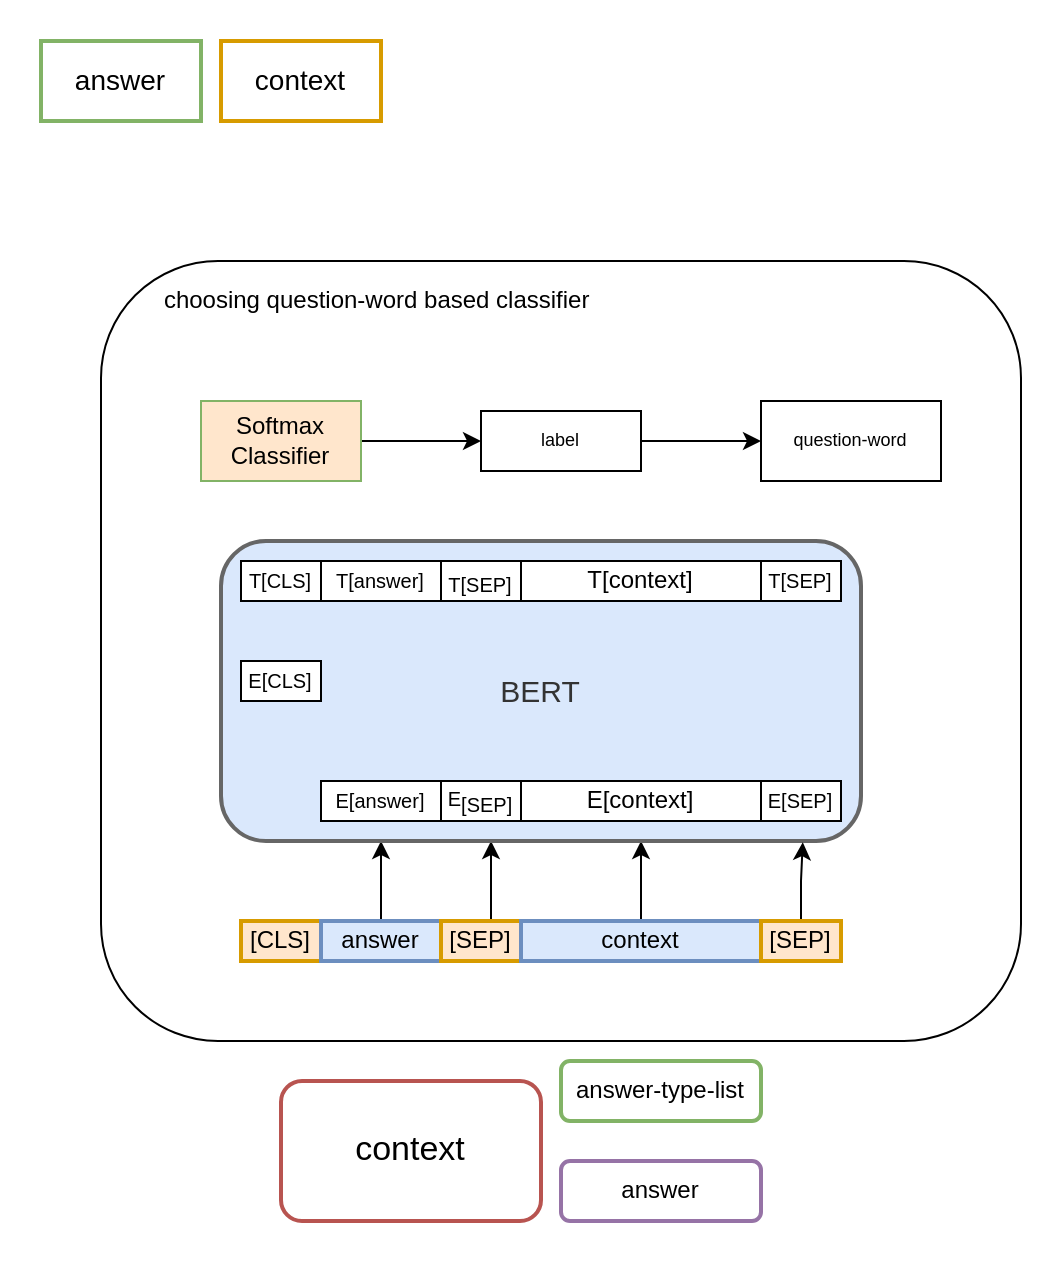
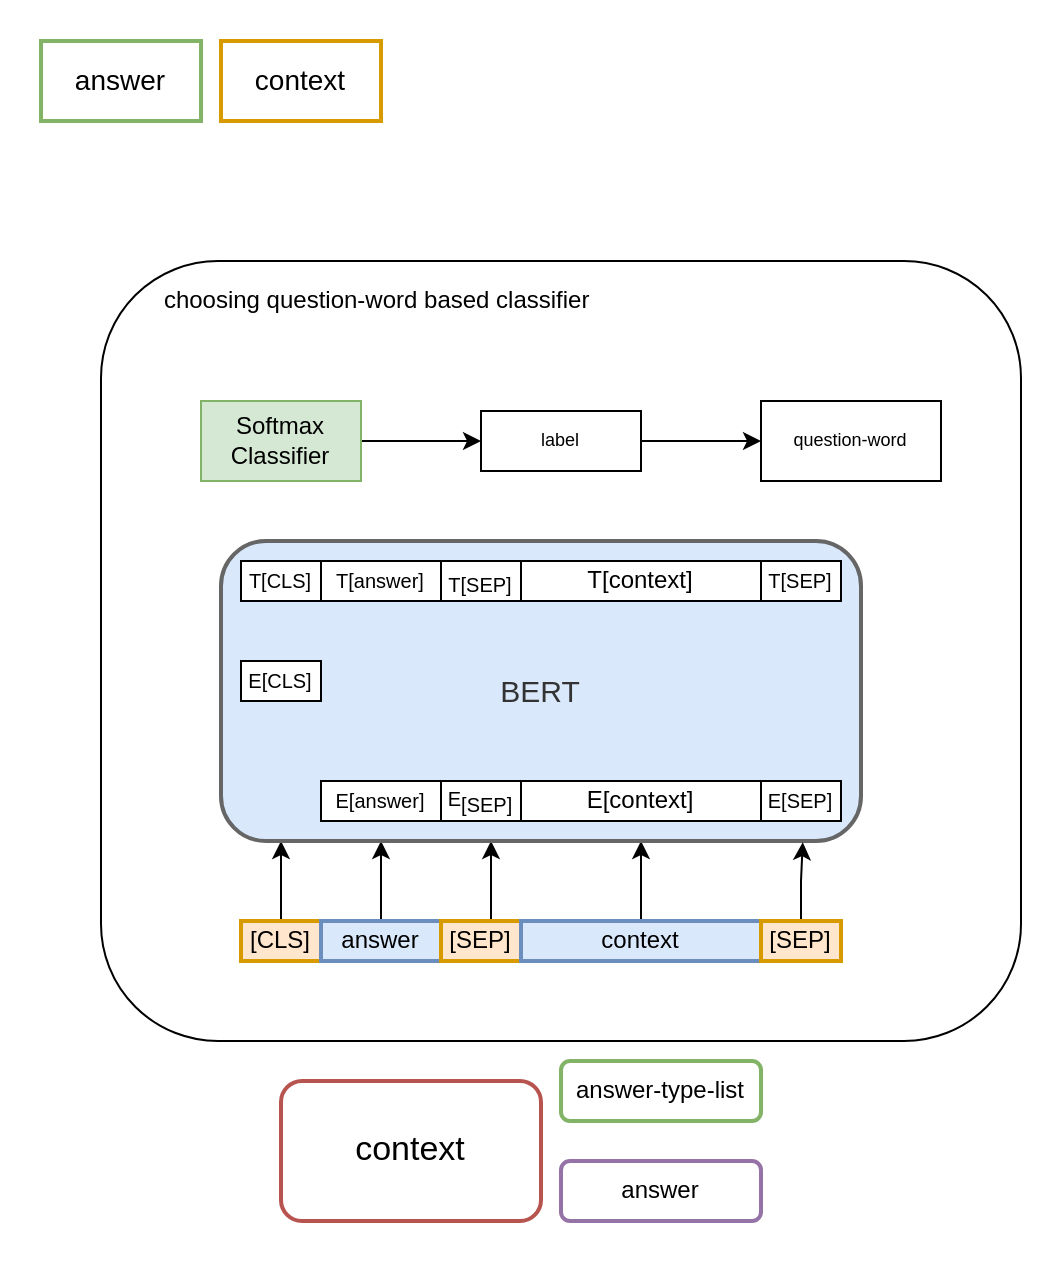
node "Softmax Classifier": fillcolor #ffe6cc -> #d5e8d4
edge "[CLS]" -> "BERT": added
